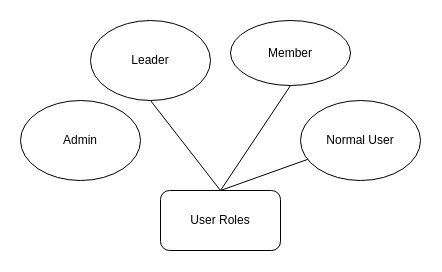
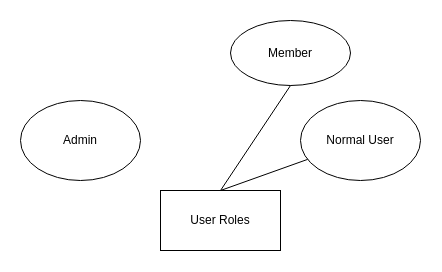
node "Leader": removed
edge "Leader" -- "User Roles": removed
node "User Roles": shape rounded rectangle -> rectangle
